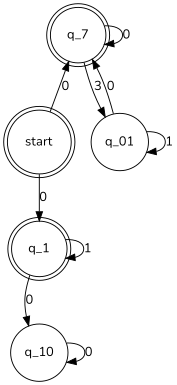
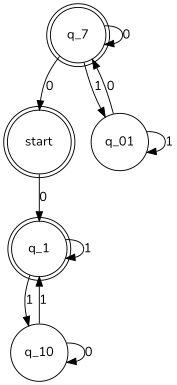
edge "q_7" -> "q_01": label "3" -> "1"
edge "start" -> "q_7": reversed
edge "q_1" -> "q_10": label "0" -> "1"
edge "q_10" -> "q_1": added, label "1"
